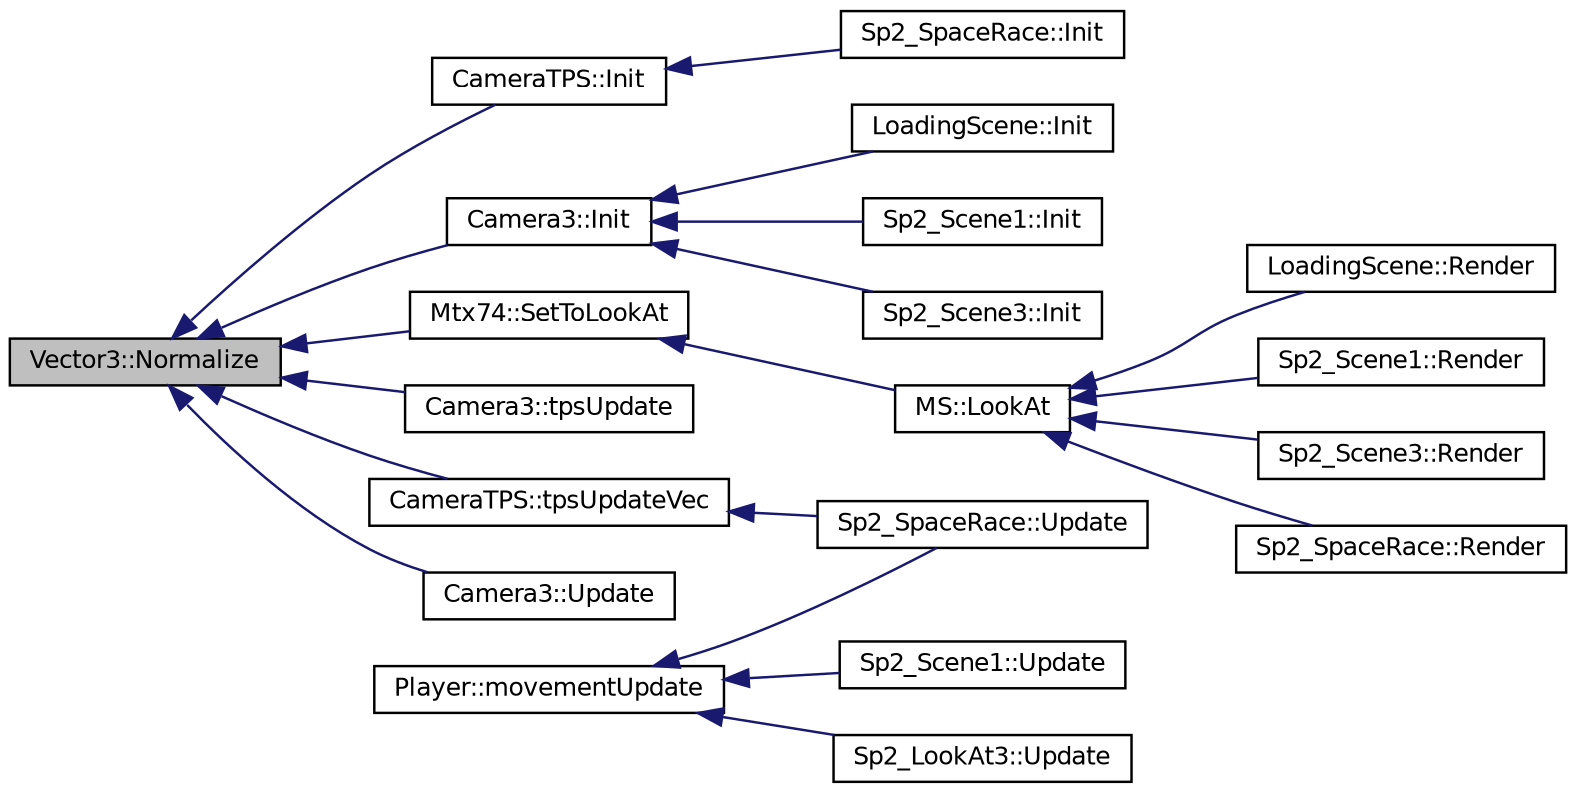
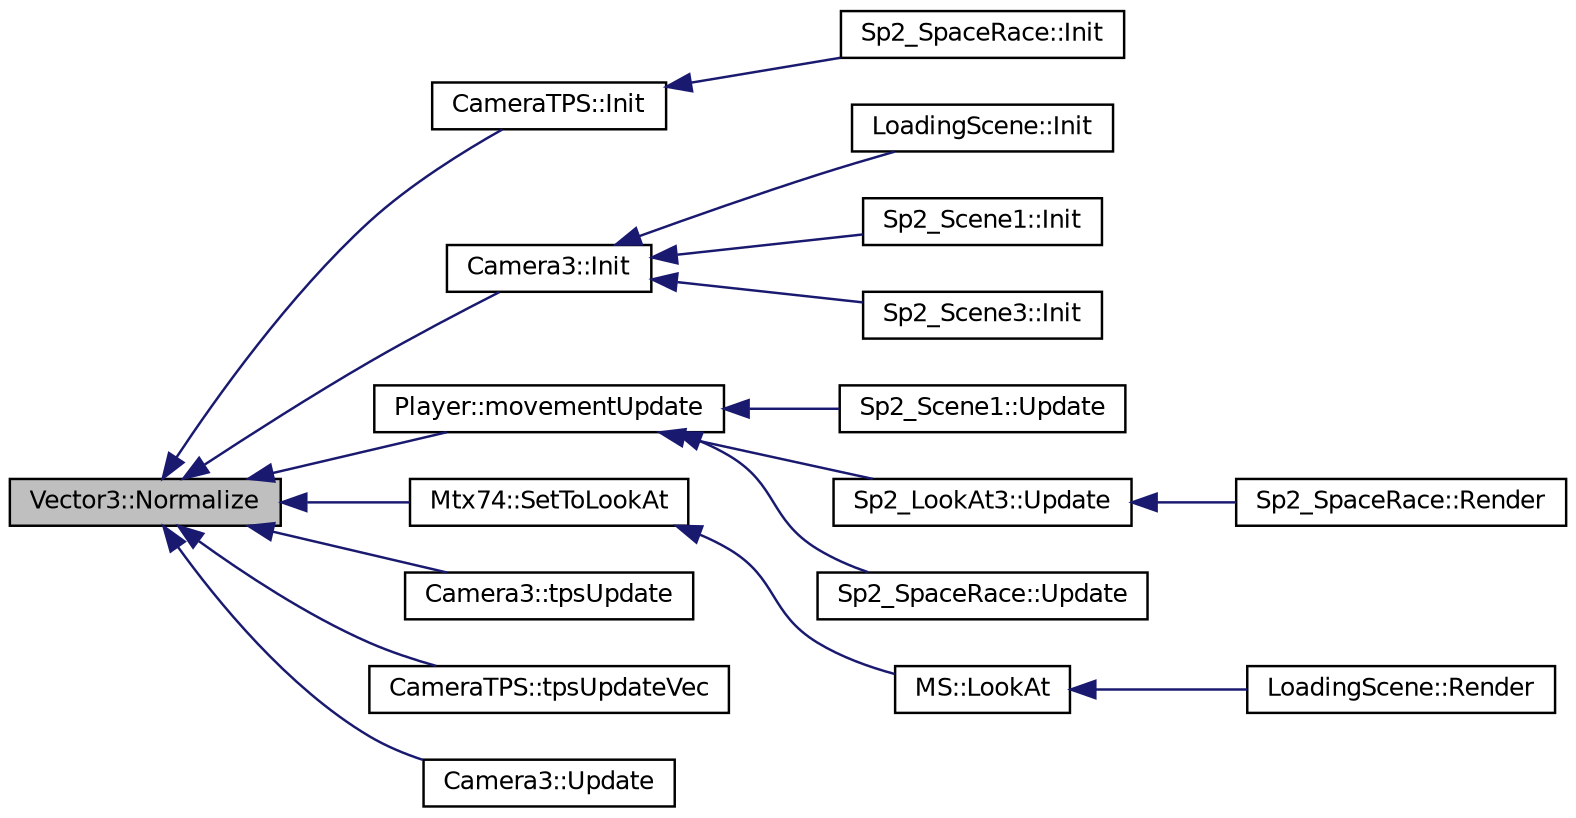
node "Sp2_Scene1::Render": removed
edge "Player::movementUpdate" -> "Vector3::Normalize": added
node "Sp2_Scene3::Render": removed
edge "Sp2_SpaceRace::Render" -> "MS::LookAt": now "Sp2_SpaceRace::Render" -> "Sp2_LookAt3::Update"
edge "Sp2_SpaceRace::Update" -> "CameraTPS::tpsUpdateVec": removed
